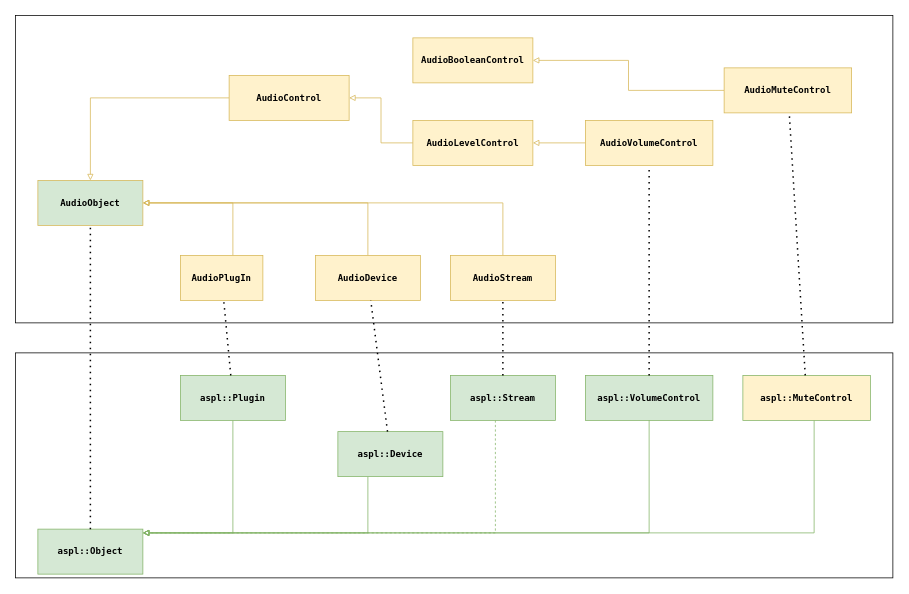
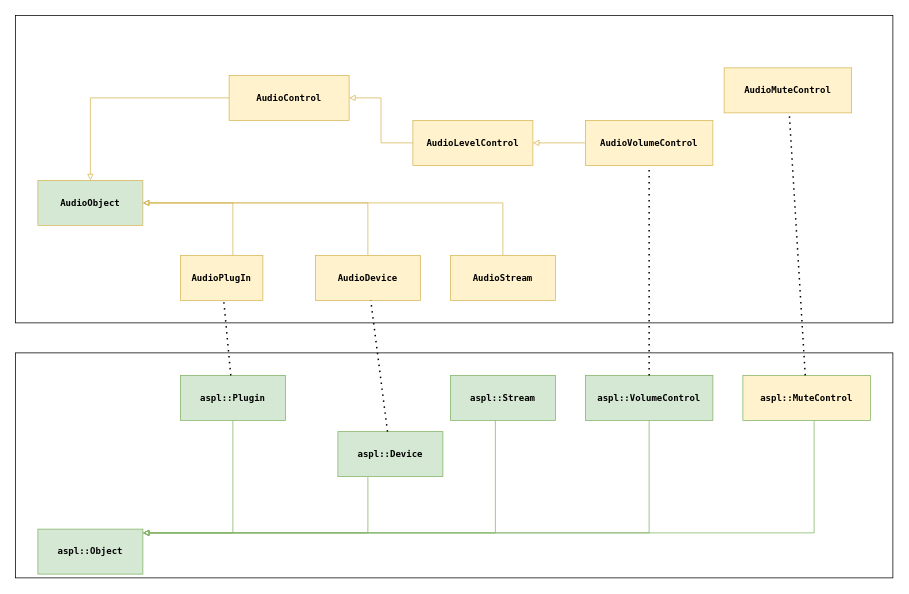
node "AudioBooleanControl": removed
edge "AudioMuteControl" -> "AudioBooleanControl": removed
edge "AudioStream" -- "aspl::Stream": removed
edge "AudioObject" -- "aspl::Object": removed
edge "aspl::Stream" -> "aspl::Object": style dashed -> solid
